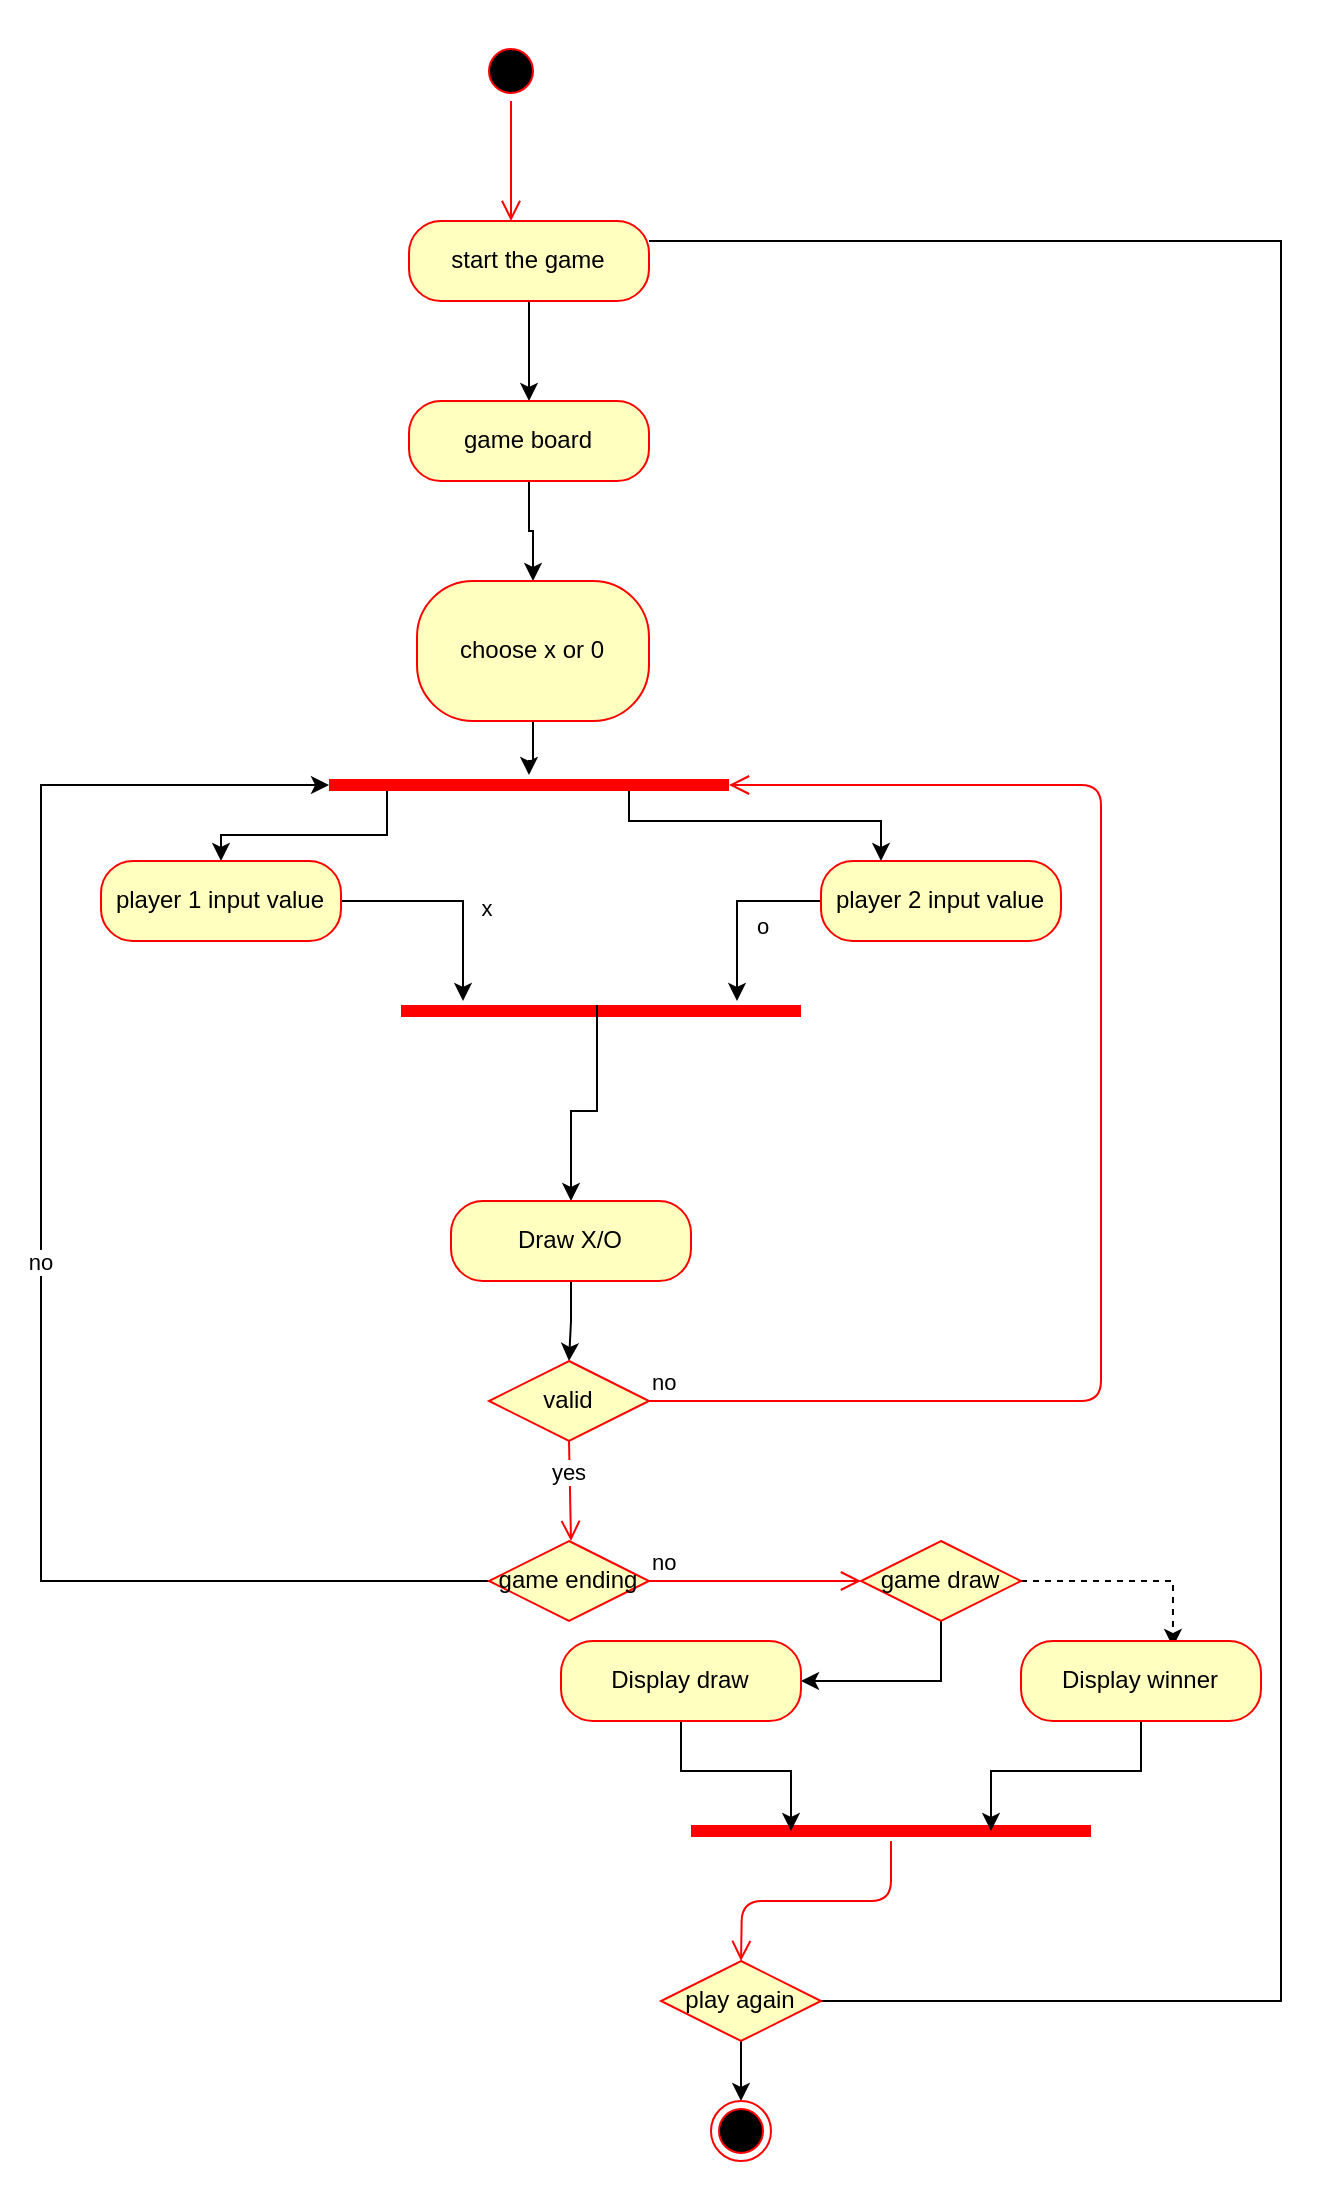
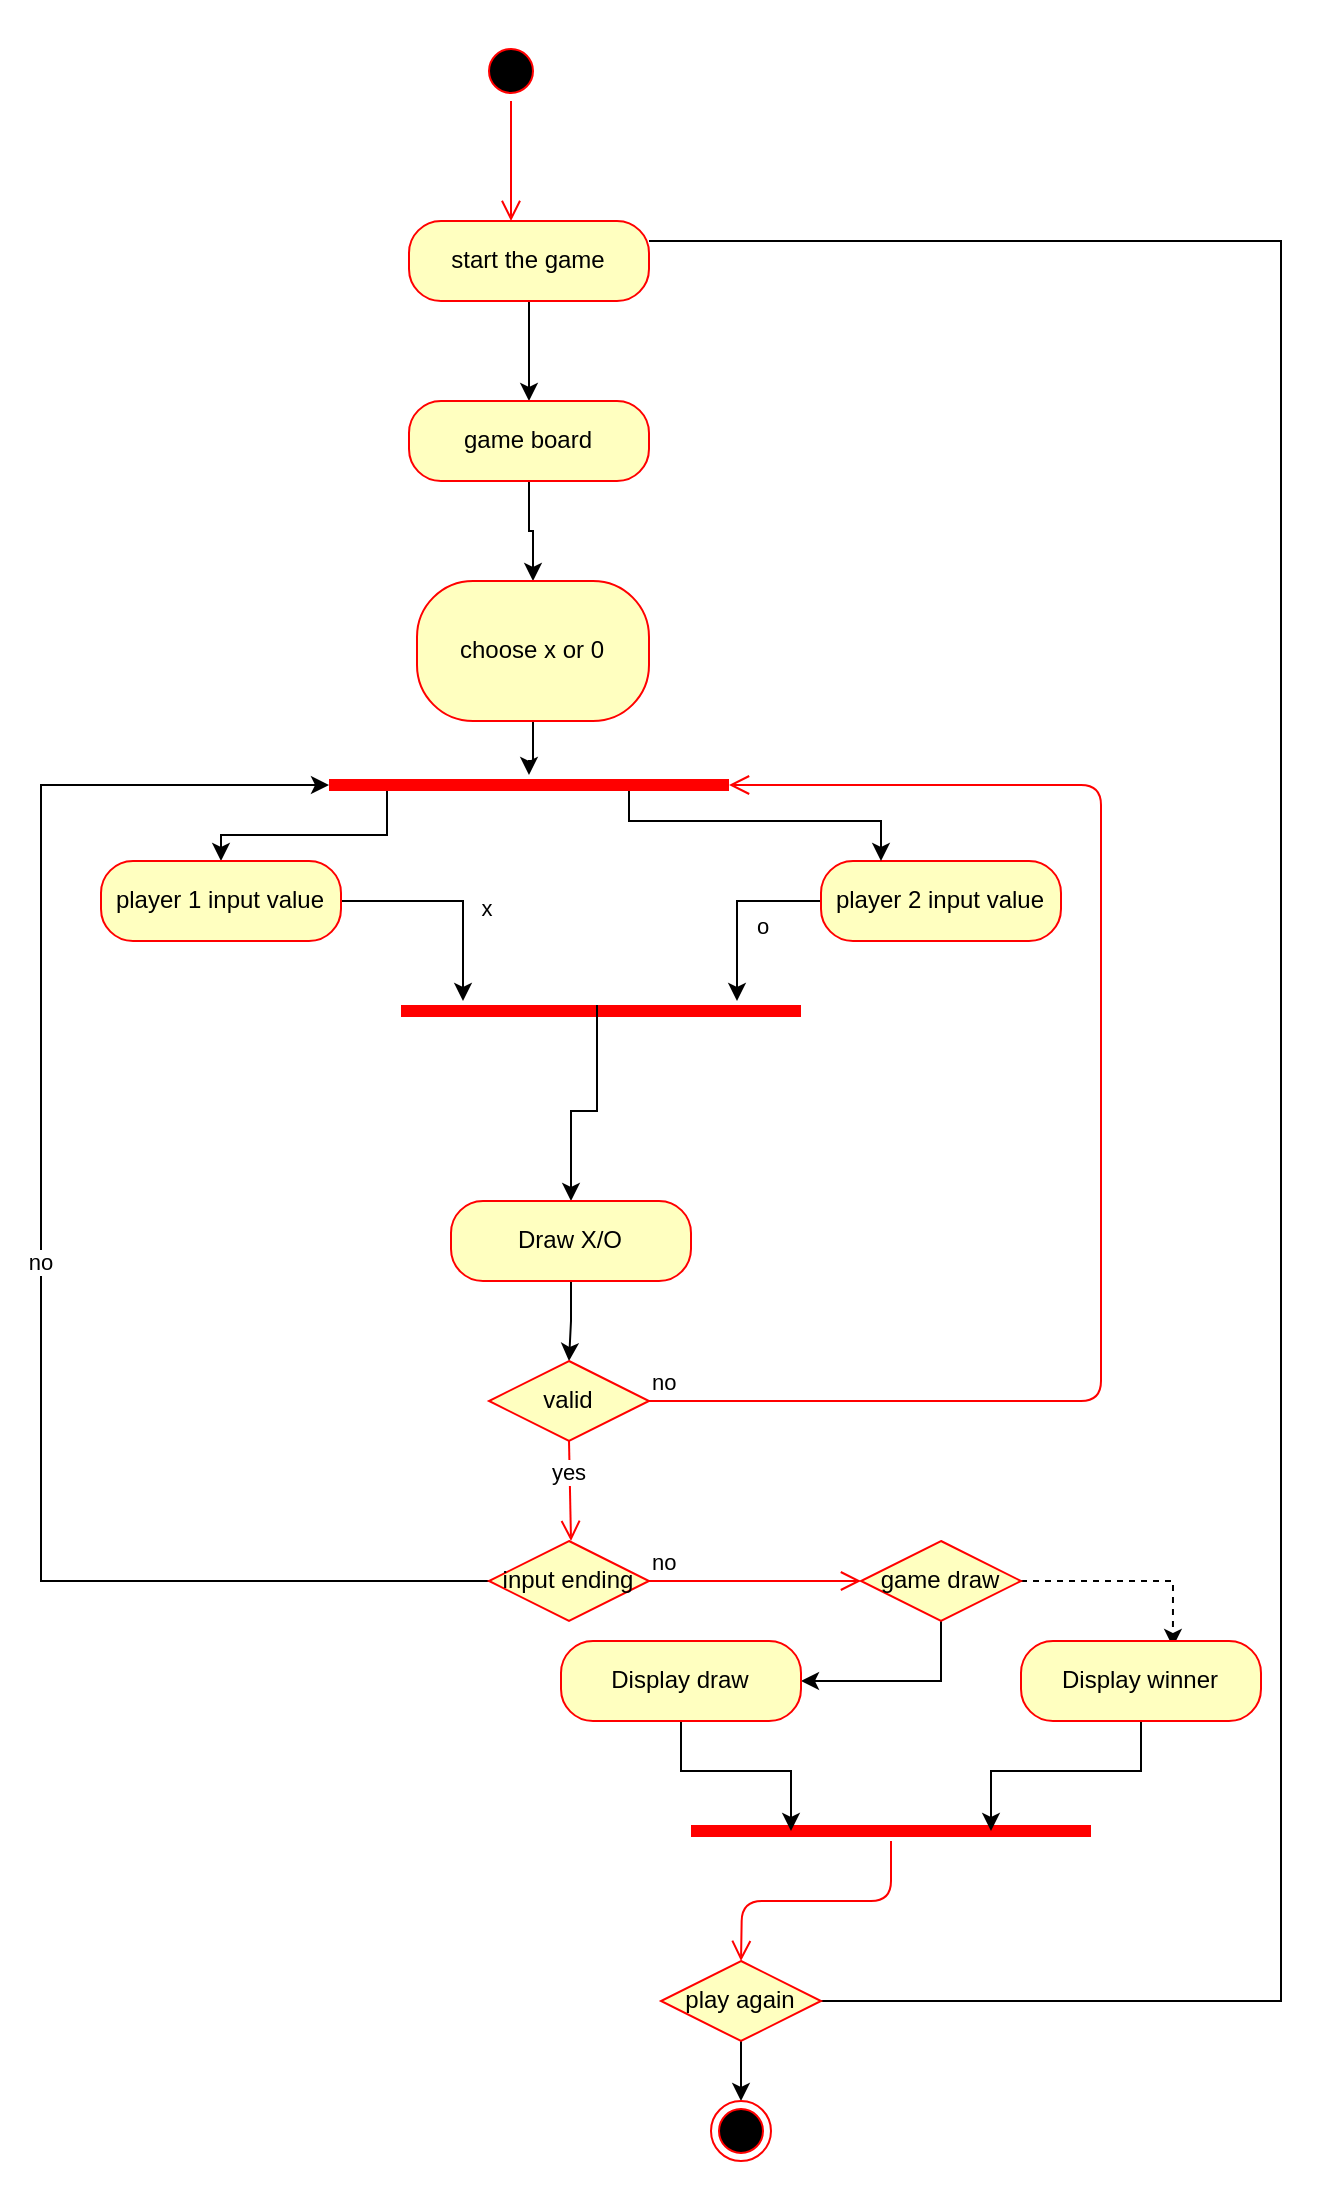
node "game ending": label "game ending" -> "input ending"
